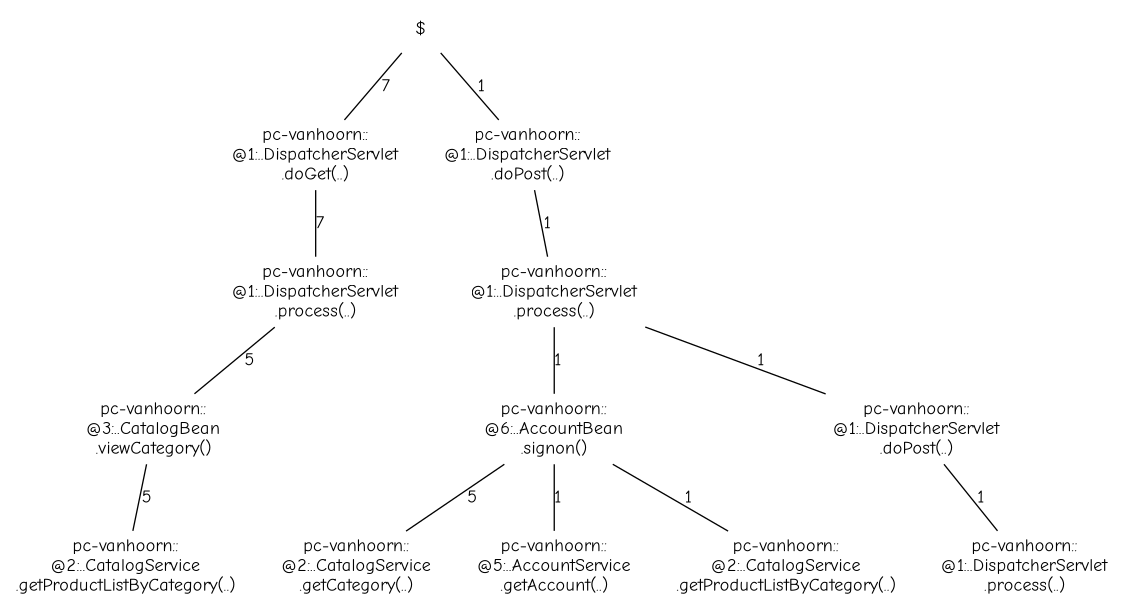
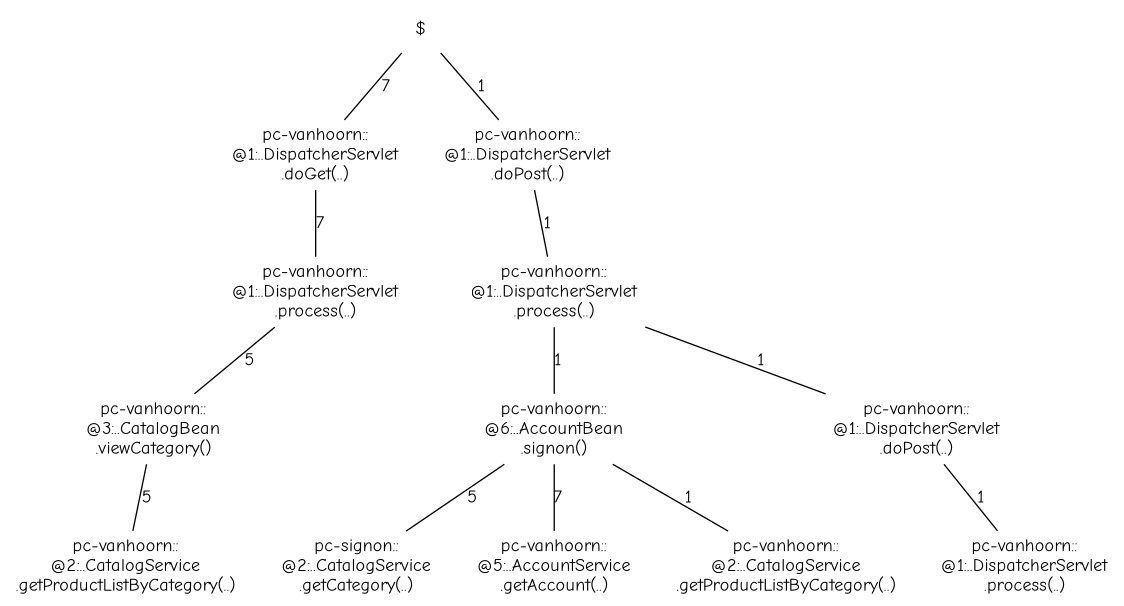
edge "pc-vanhoorn:: @6:..AccountBean .signon()" -- "pc-vanhoorn:: @5:..AccountService .getAccount(..)": label "1" -> "7"
node "pc-vanhoorn:: @2:..CatalogService .getCategory(..)": label "pc-vanhoorn:: @2:..CatalogService .getCategory(..)" -> "pc-signon:: @2:..CatalogService .getCategory(..)"
